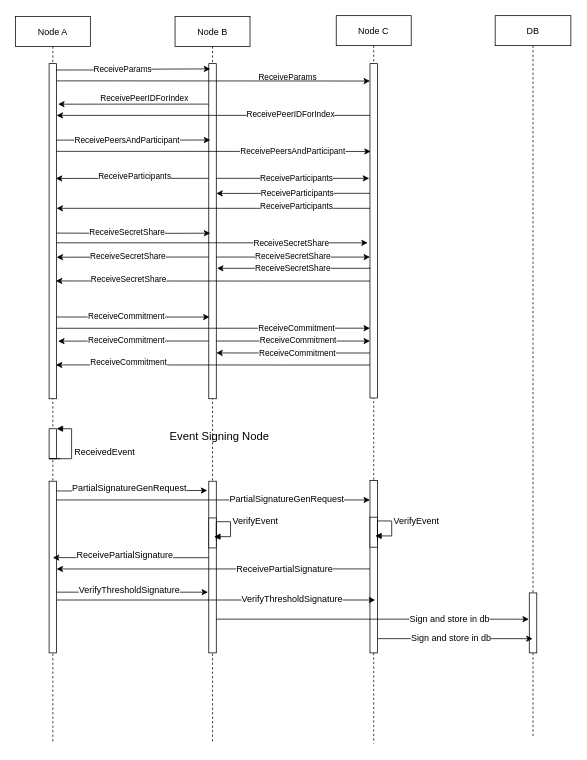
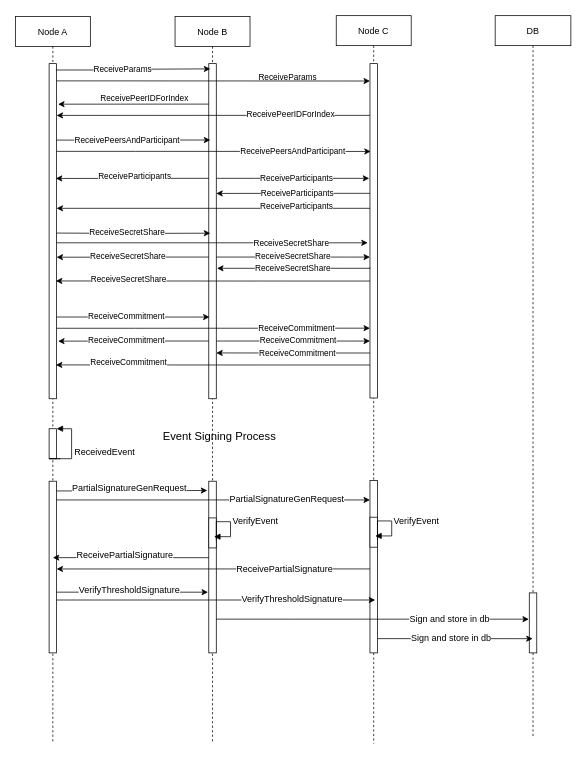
node "Event Signing Node": label "Event Signing Node" -> "Event Signing Process"
